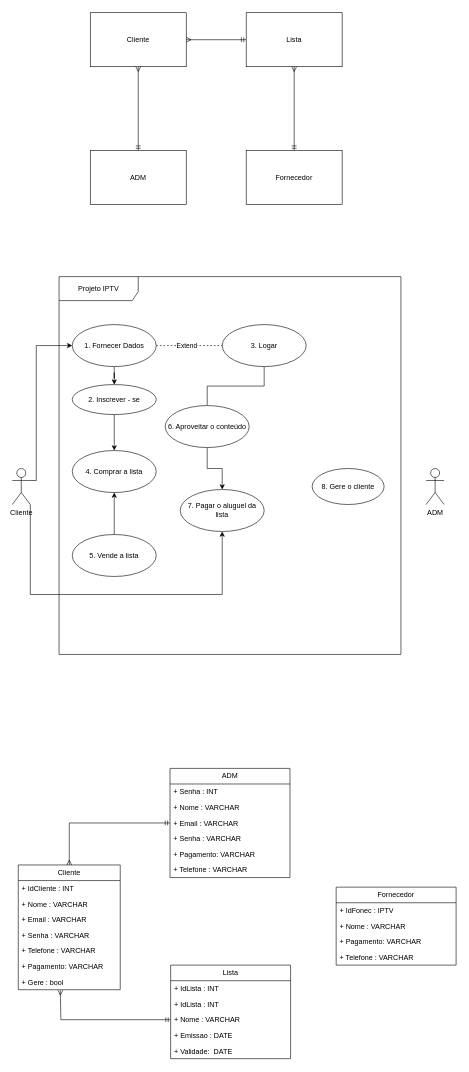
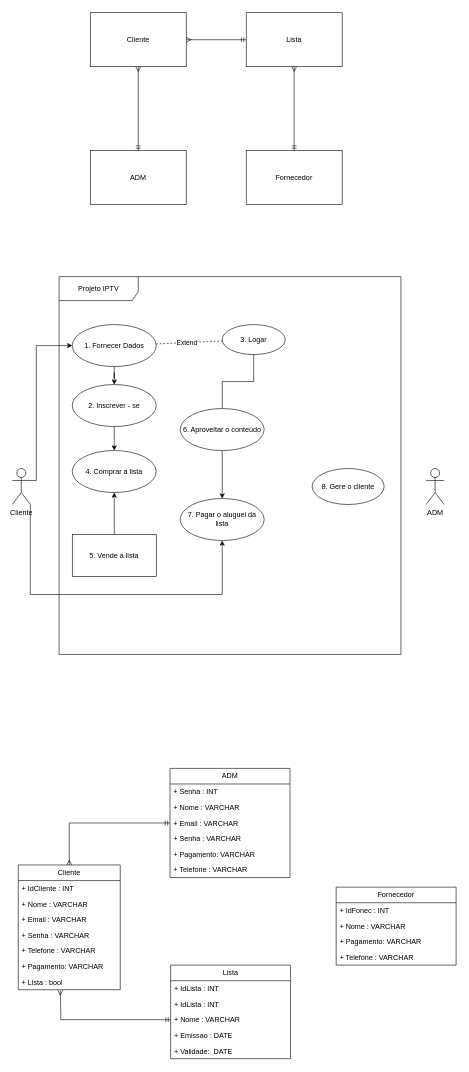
node "3. Logar": size 84x42 -> 63x30
node "2. Inscrever - se": size 84x30 -> 84x42
node "6. Aproveitar o conteúdo": moved (207, 426) -> (222, 429)
node "7. Pagar o aluguel da lista": moved (222, 510) -> (222, 519)
node "5. Vende a lista": shape ellipse -> rectangle
node "+ IdFonec : IPTV": label "+ IdFonec : IPTV" -> "+ IdFonec : INT"
node "+ Gere : bool": label "+ Gere : bool" -> "+ Lista : bool"
